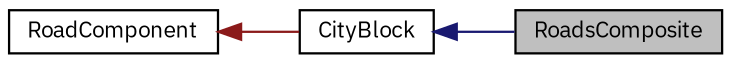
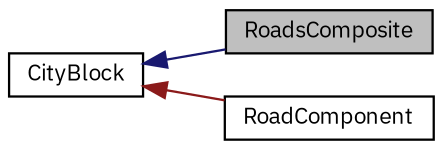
edge "CityBlock" -> "RoadComponent": reversed
